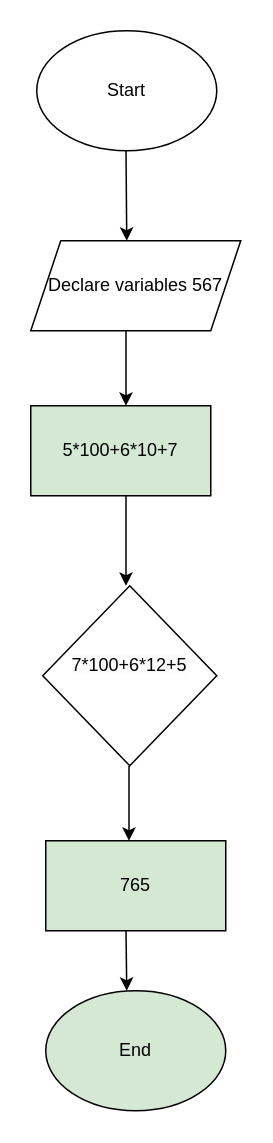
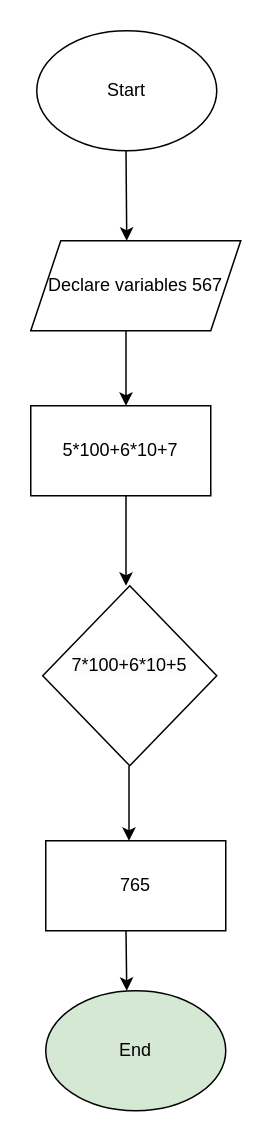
node "5*100+6*10+7": fillcolor #d5e8d4 -> #ffffff
node "7*100+6*12+5": label "7*100+6*12+5" -> "7*100+6*10+5"
node "765": fillcolor #d5e8d4 -> #ffffff
